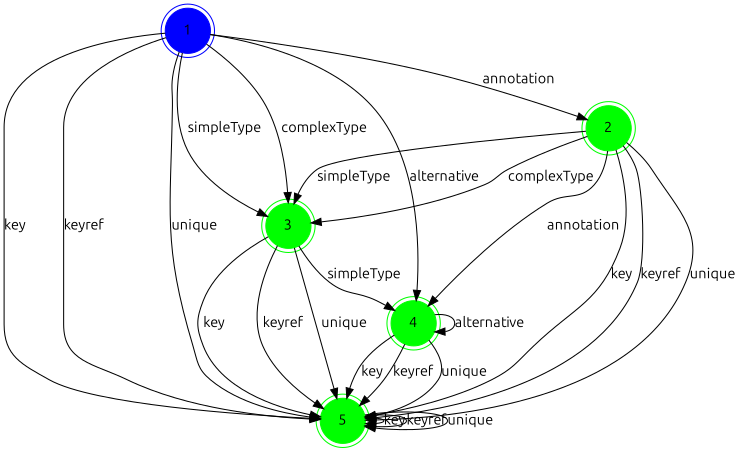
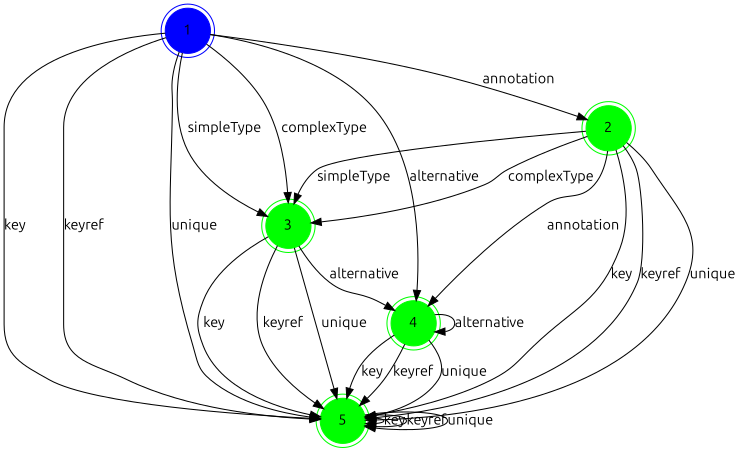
edge "3" -> "4": label "simpleType" -> "alternative"
